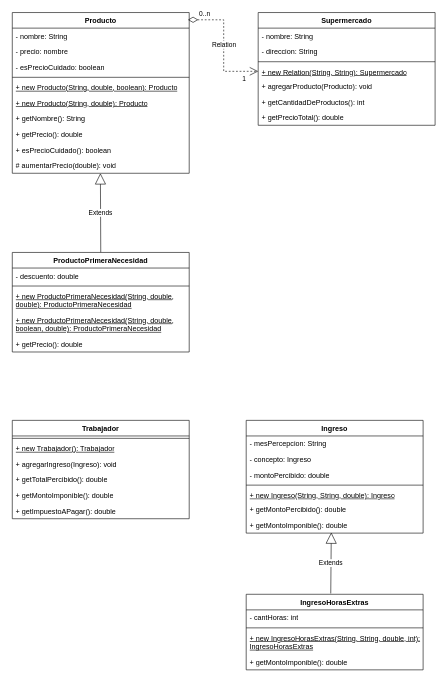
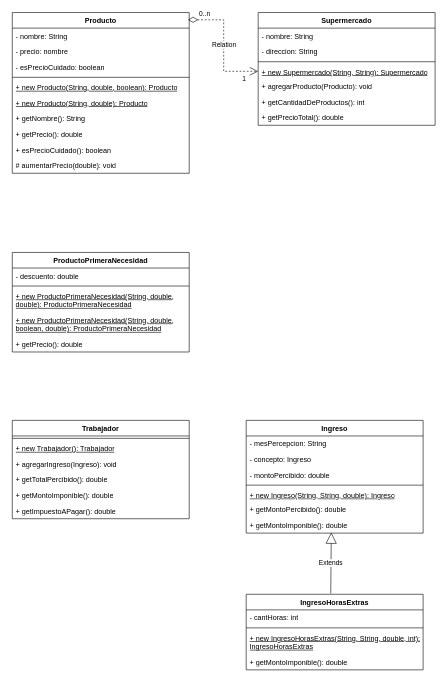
node "+ new Relation(String, String): Supermercado": label "+ new Relation(String, String): Supermercado" -> "+ new Supermercado(String, String): Supermercado"
edge "ProductoPrimeraNecesidad" -> "# aumentarPrecio(double): void": removed, label "Extends"
